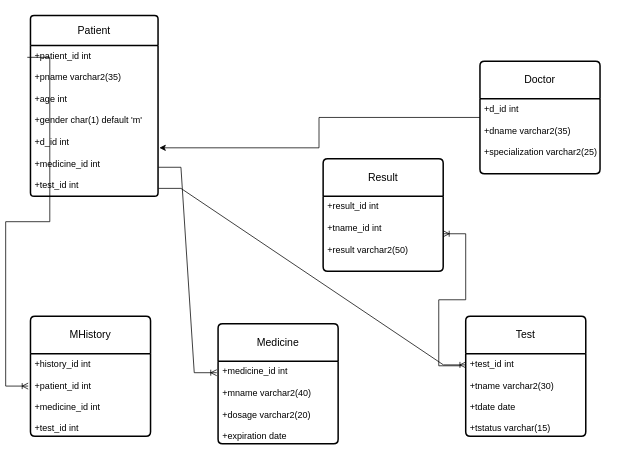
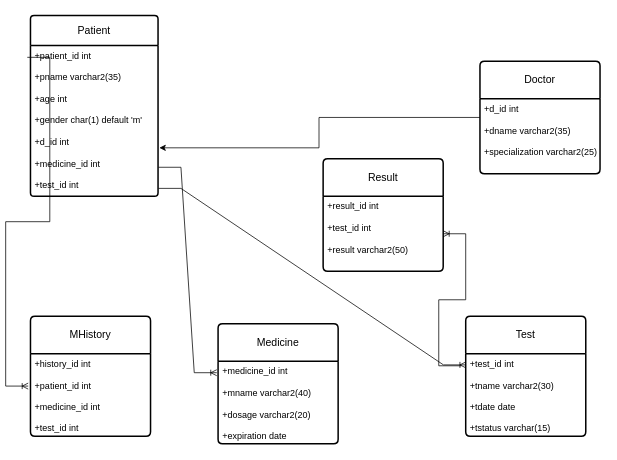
node "+result_id int +tname_id int +result varchar2(50)": label "+result_id int +tname_id int +result varchar2(50)" -> "+result_id int +test_id int +result varchar2(50)"
